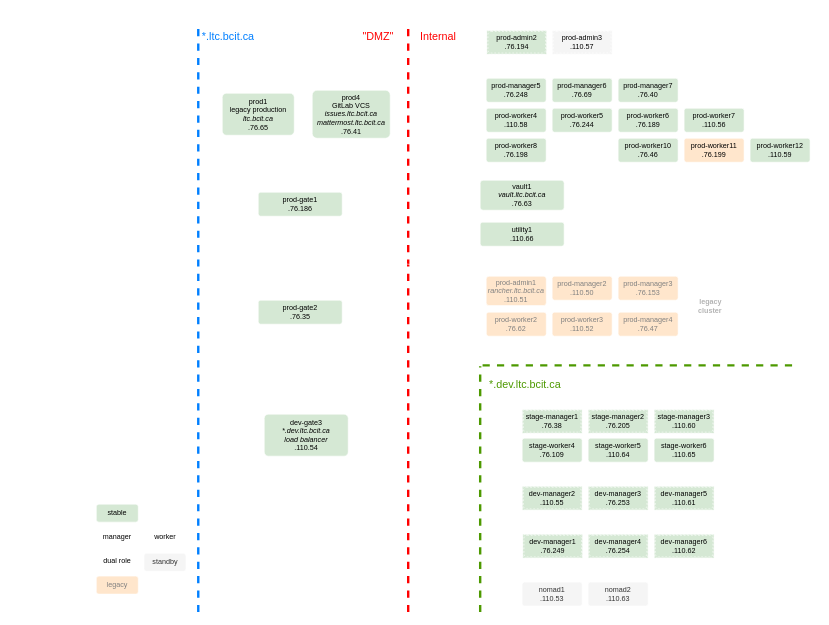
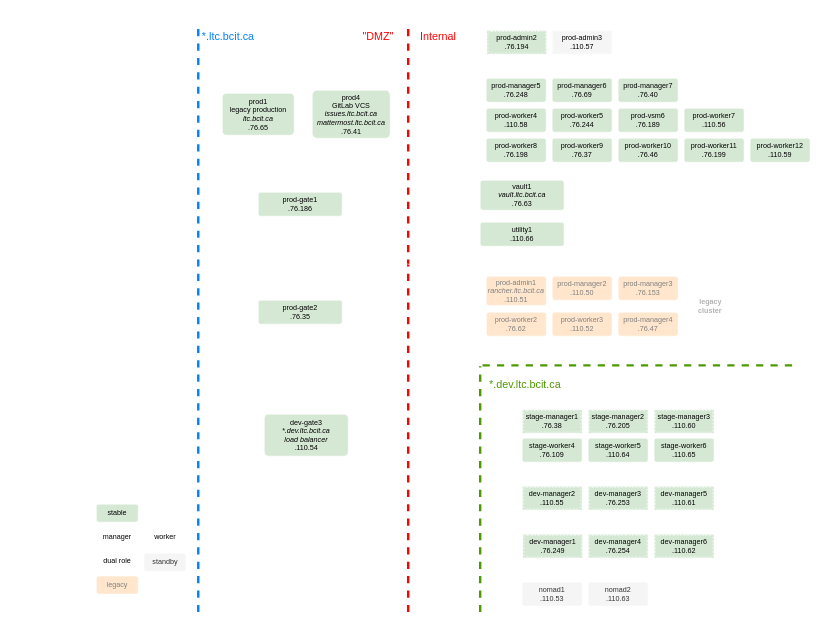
node "prod-worker6 .76.189": label "prod-worker6 .76.189" -> "prod-vsm6 .76.189"
node "prod-worker9 .76.37": added
node "prod-worker11 .76.199": fillcolor #ffe6cc -> #d5e8d4
